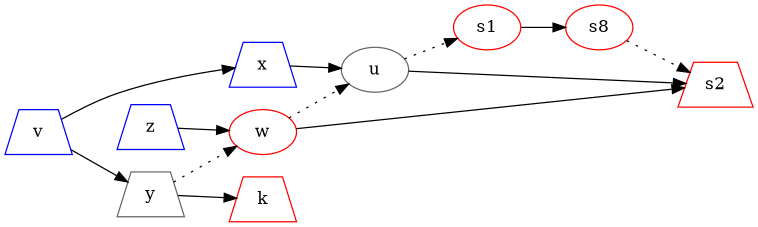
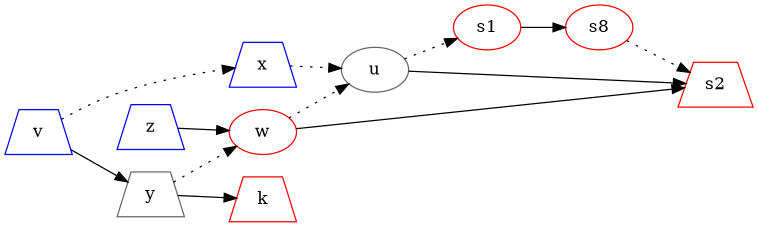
edge "x" -> "u": style solid -> dotted
edge "v" -> "x": style solid -> dotted
